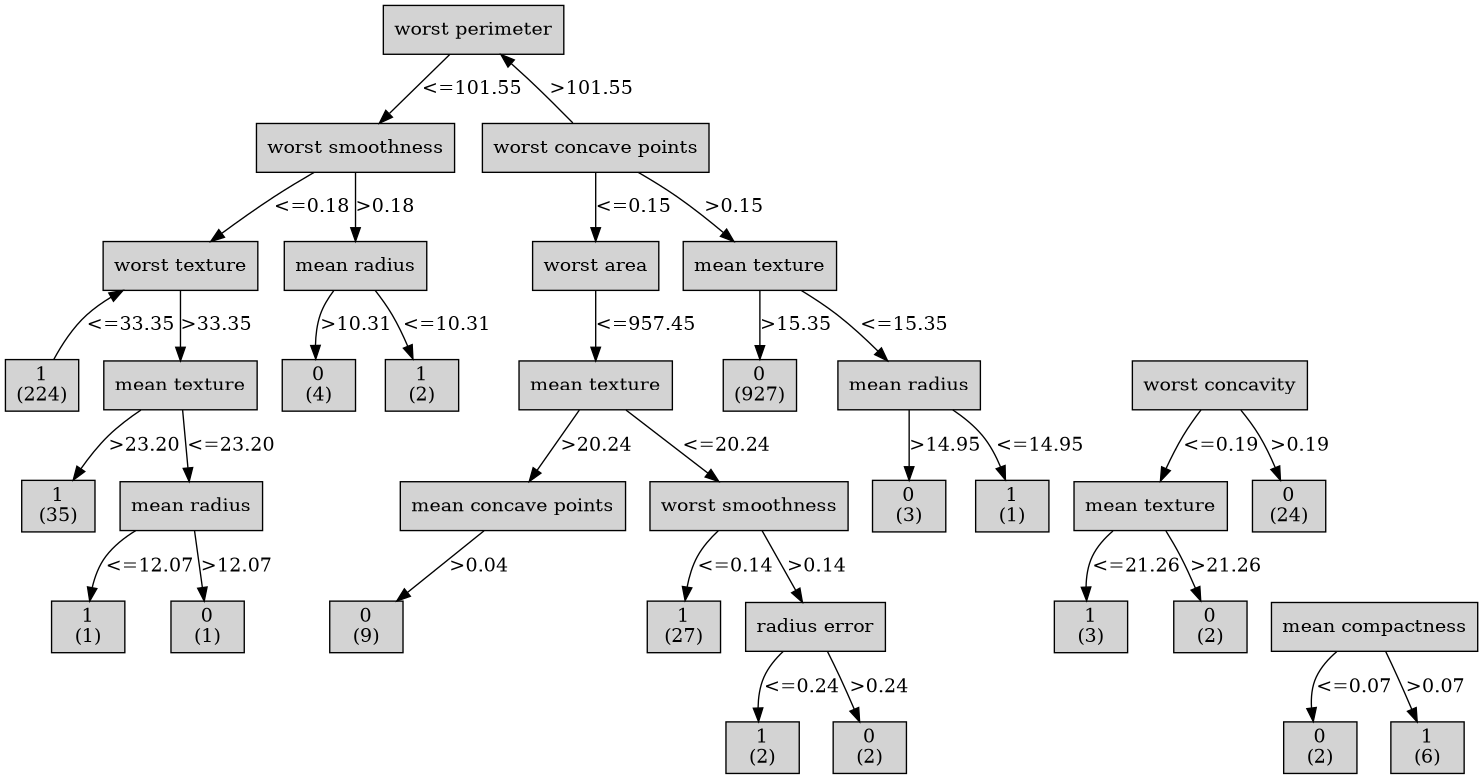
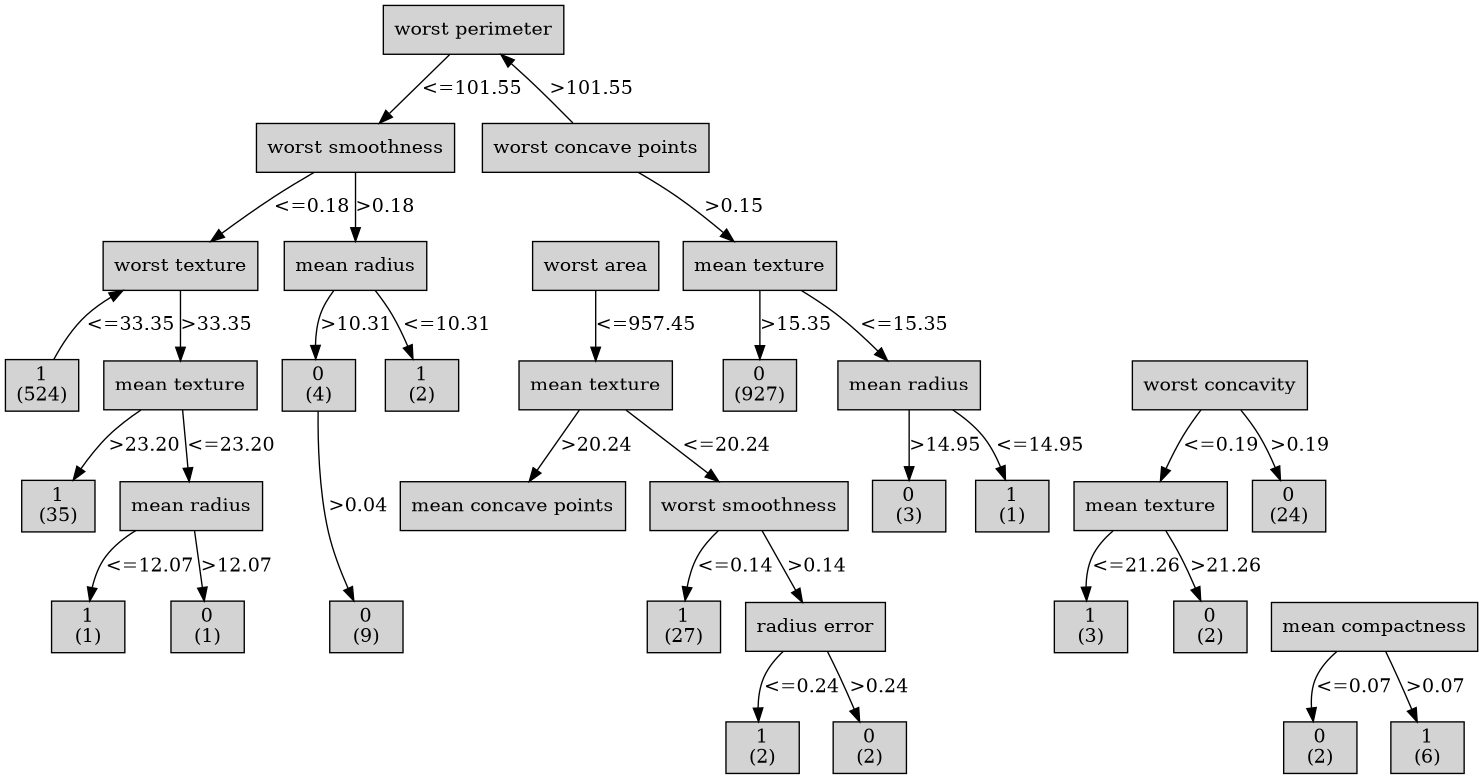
edge "worst concave points" -> "worst area": removed, label "<=0.15"
node "1 (224)": label "1 (224)" -> "1 (524)"
edge "mean concave points" -> "0 (9)": now "0 (4)" -> "0 (9)"
